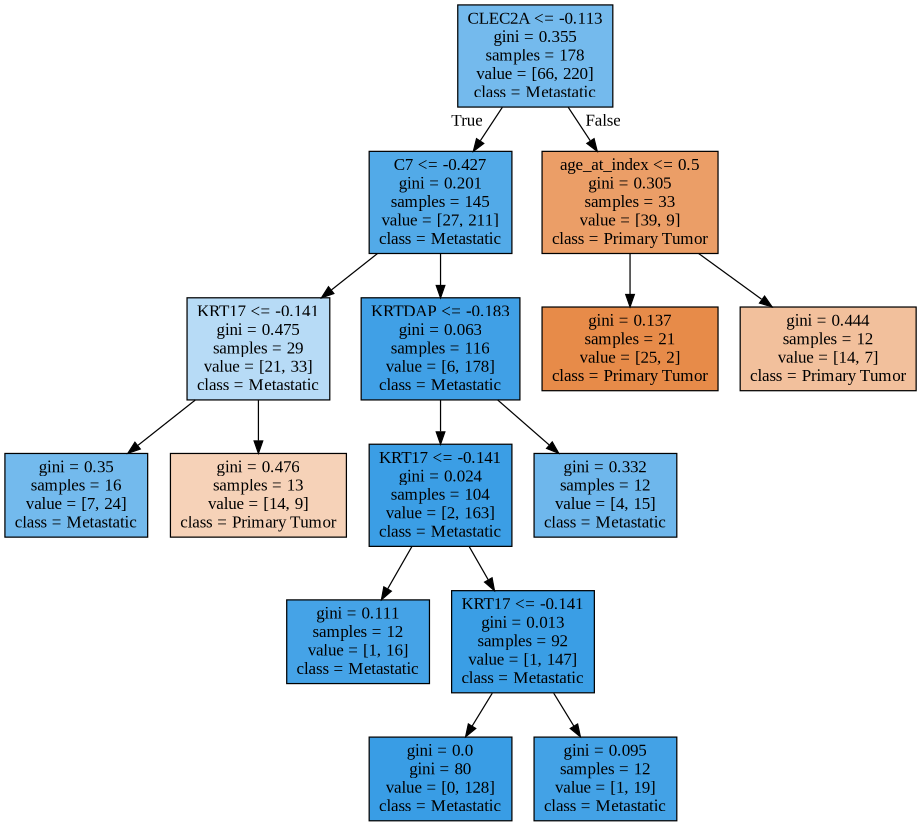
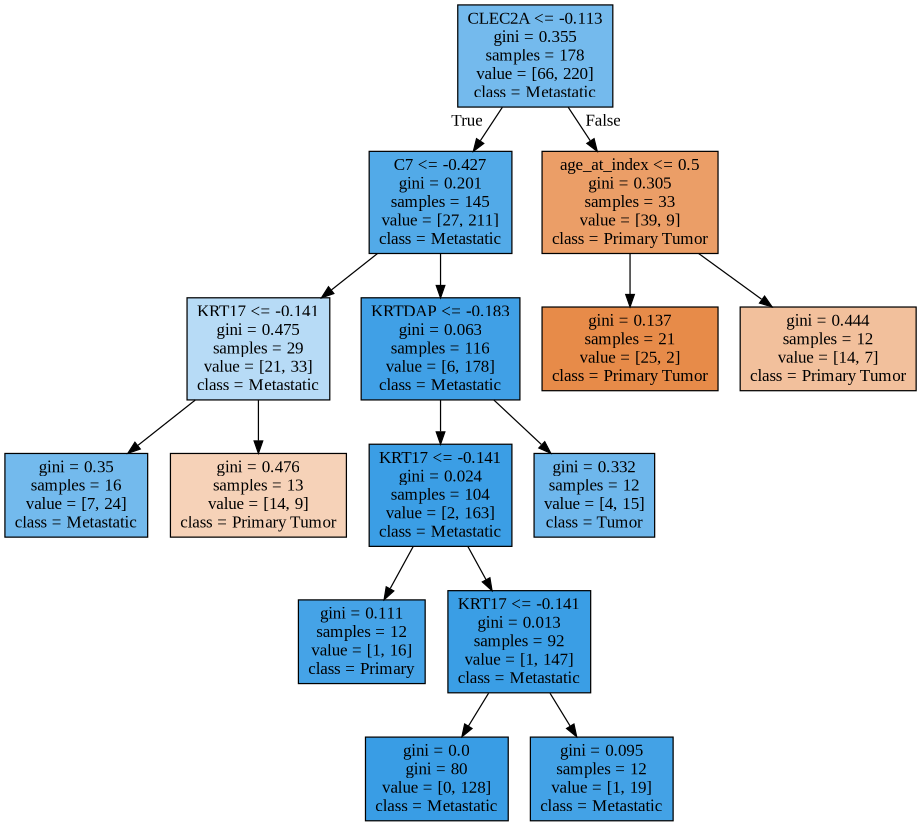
node "gini = 0.332 samples = 12 value = [4, 15] class = Metastatic": label "gini = 0.332 samples = 12 value = [4, 15] class = Metastatic" -> "gini = 0.332 samples = 12 value = [4, 15] class = Tumor"
node "gini = 0.111 samples = 12 value = [1, 16] class = Metastatic": label "gini = 0.111 samples = 12 value = [1, 16] class = Metastatic" -> "gini = 0.111 samples = 12 value = [1, 16] class = Primary"
